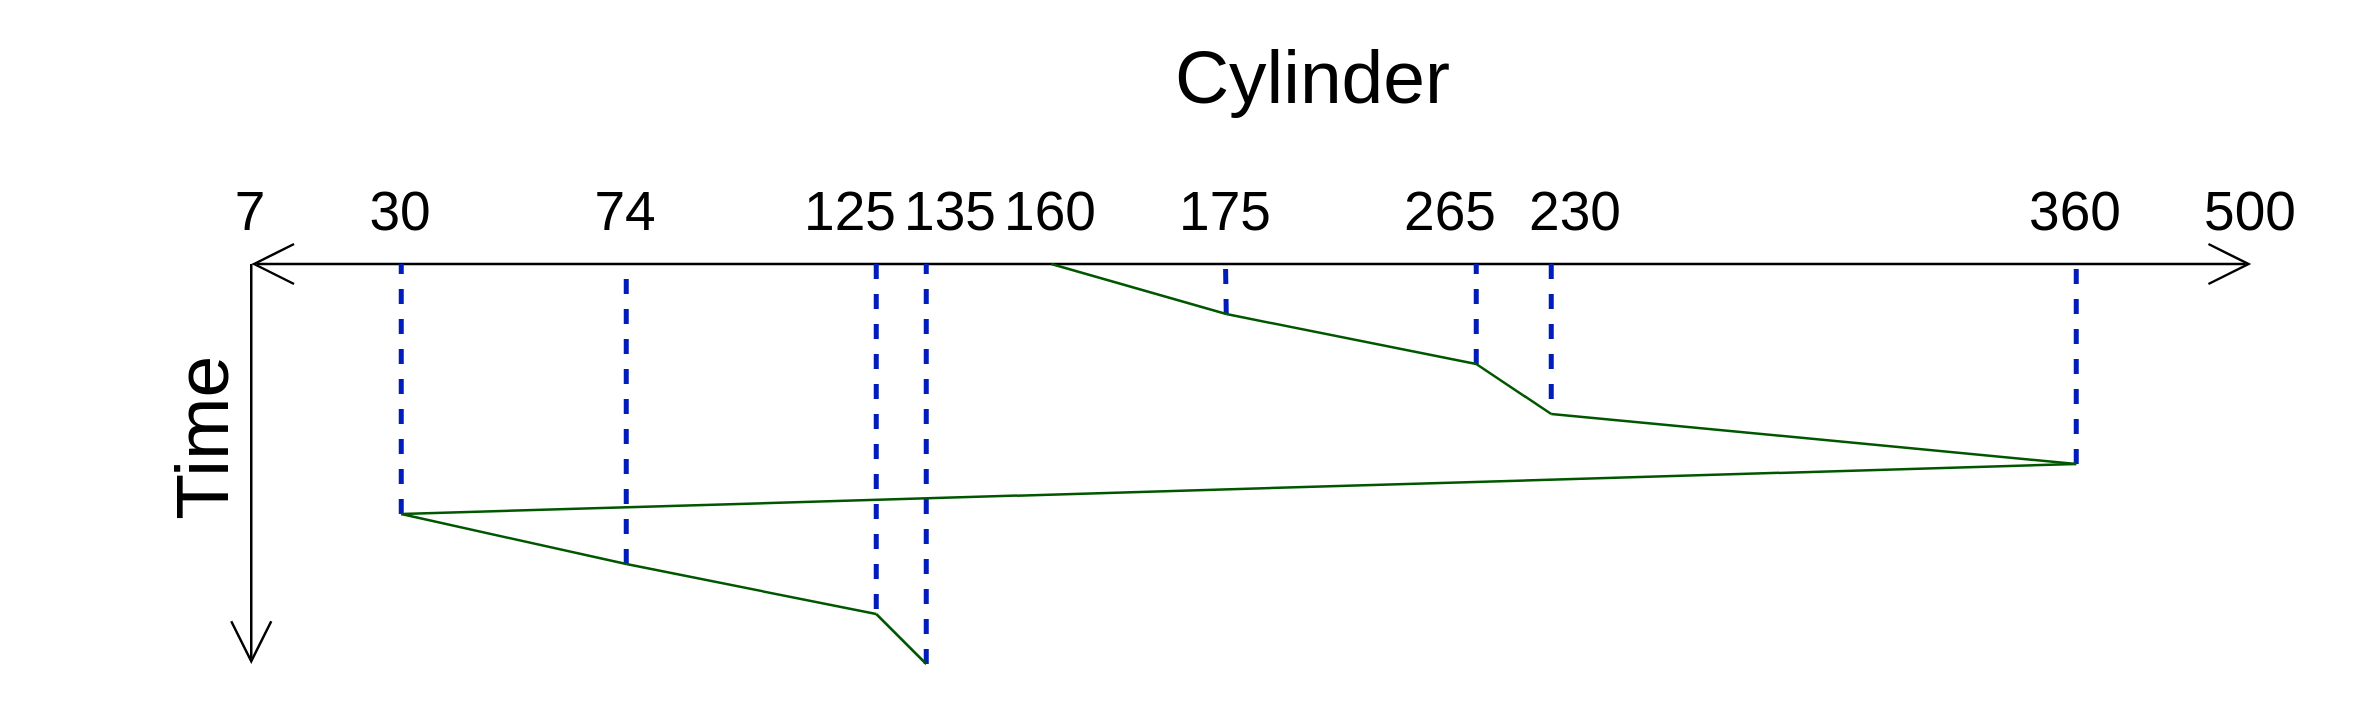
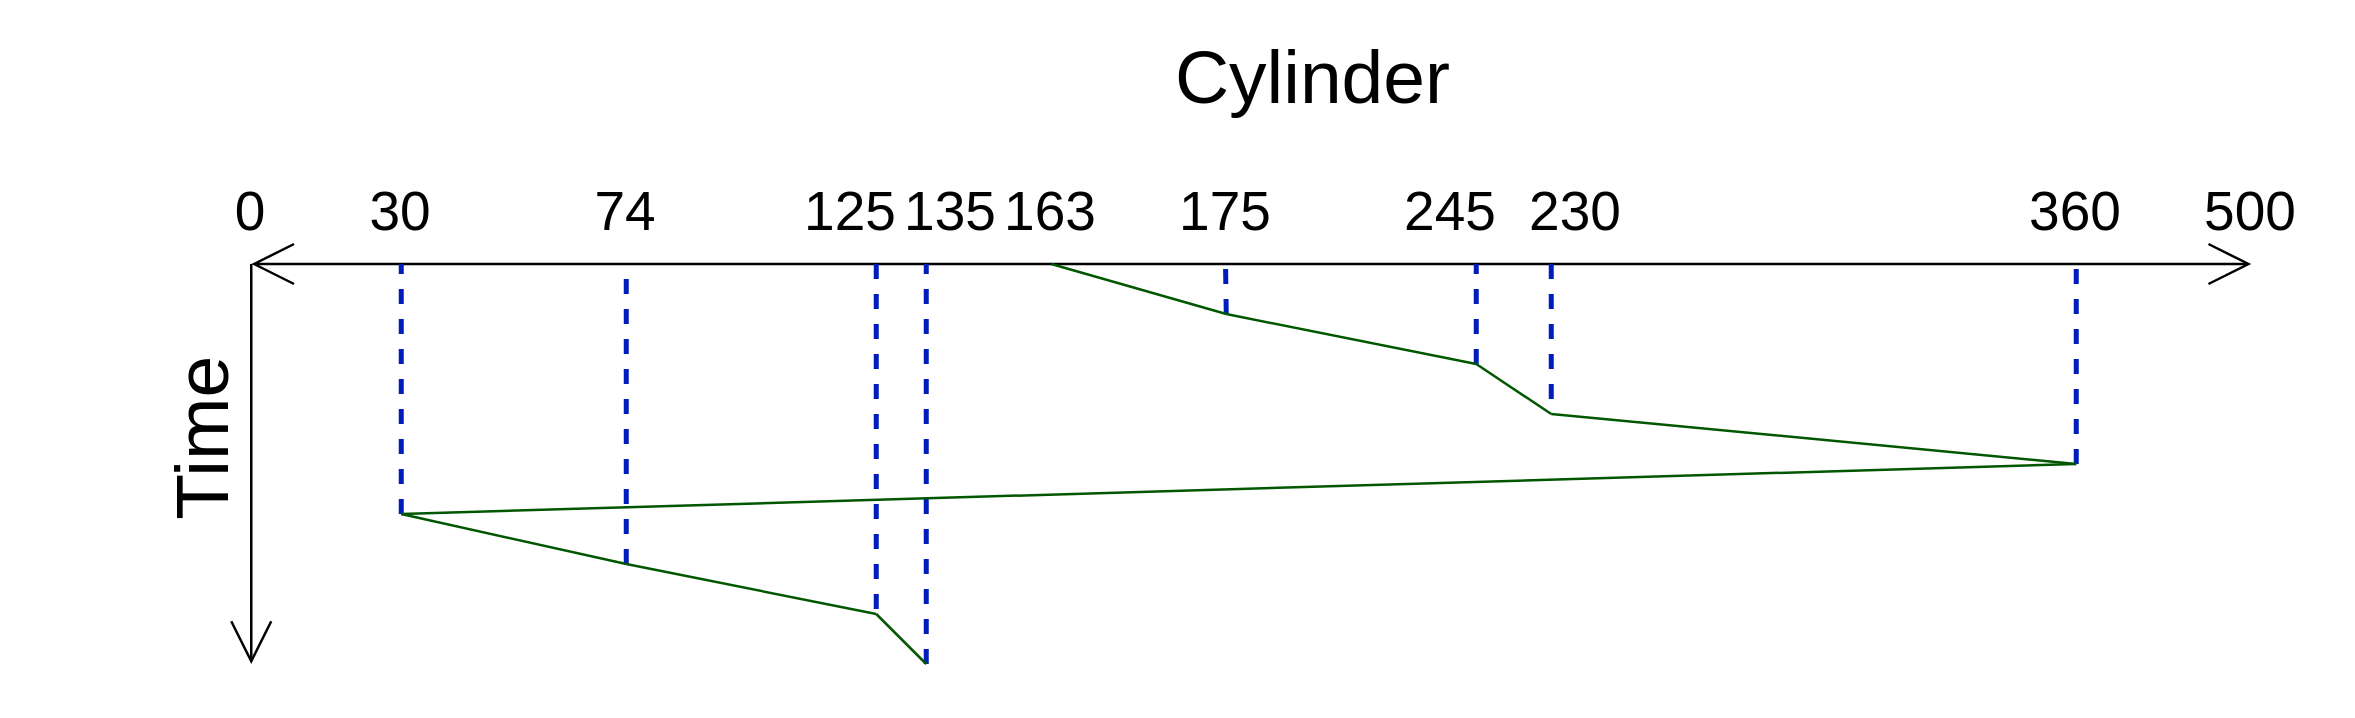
node "7": label "7" -> "0"
node "160": label "160" -> "163"
node "265": label "265" -> "245"
